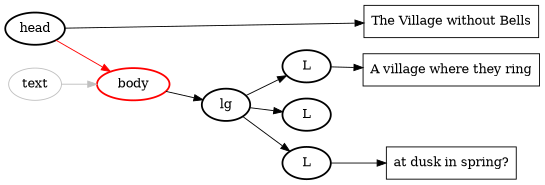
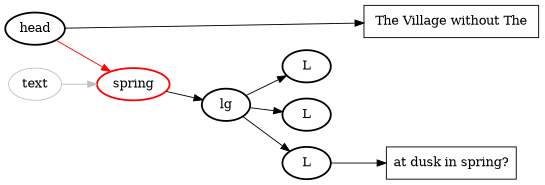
node "The Village without Bells": label "The Village without Bells" -> "The Village without The"
node "A village where they ring": removed
node "body": label "body" -> "spring"
